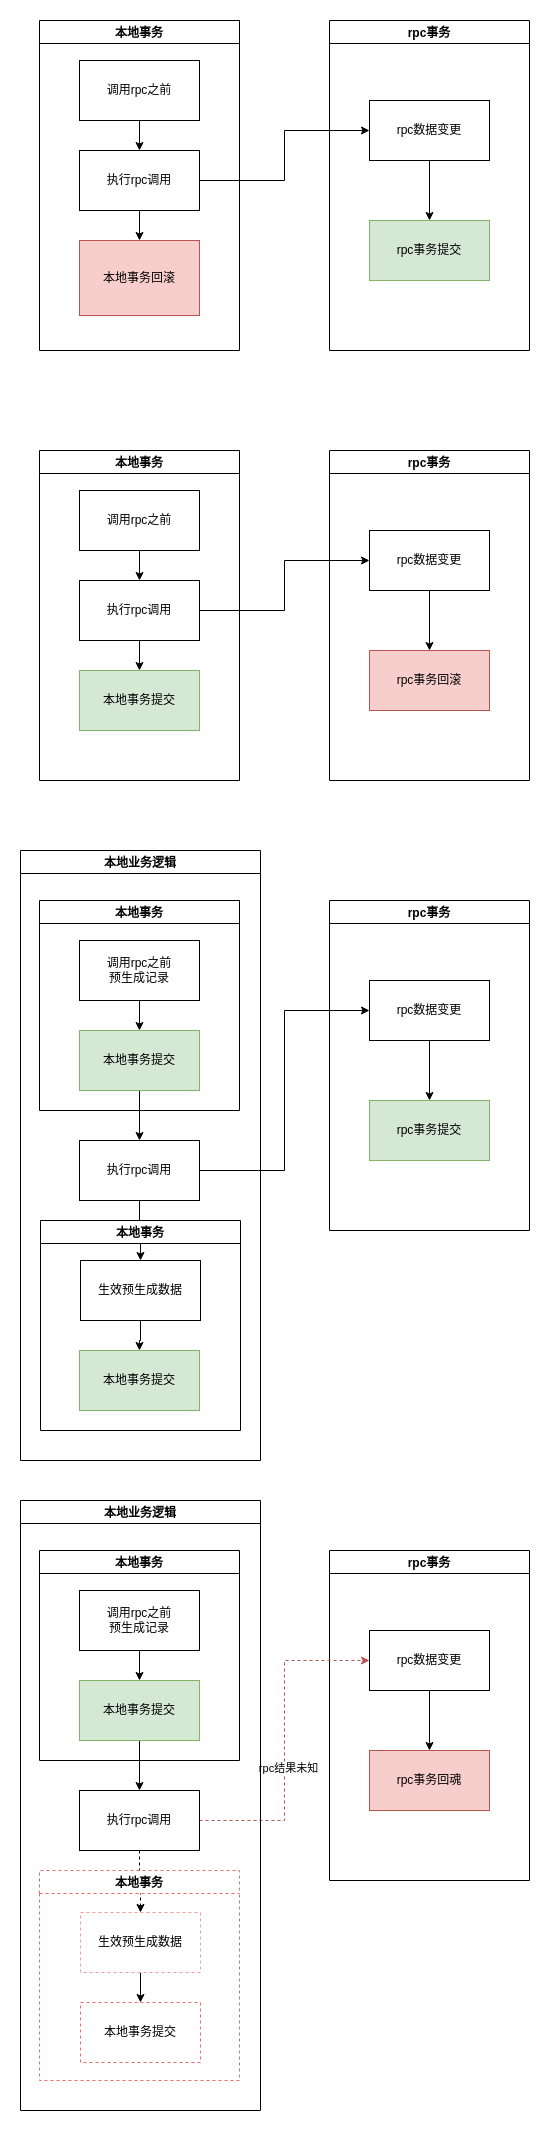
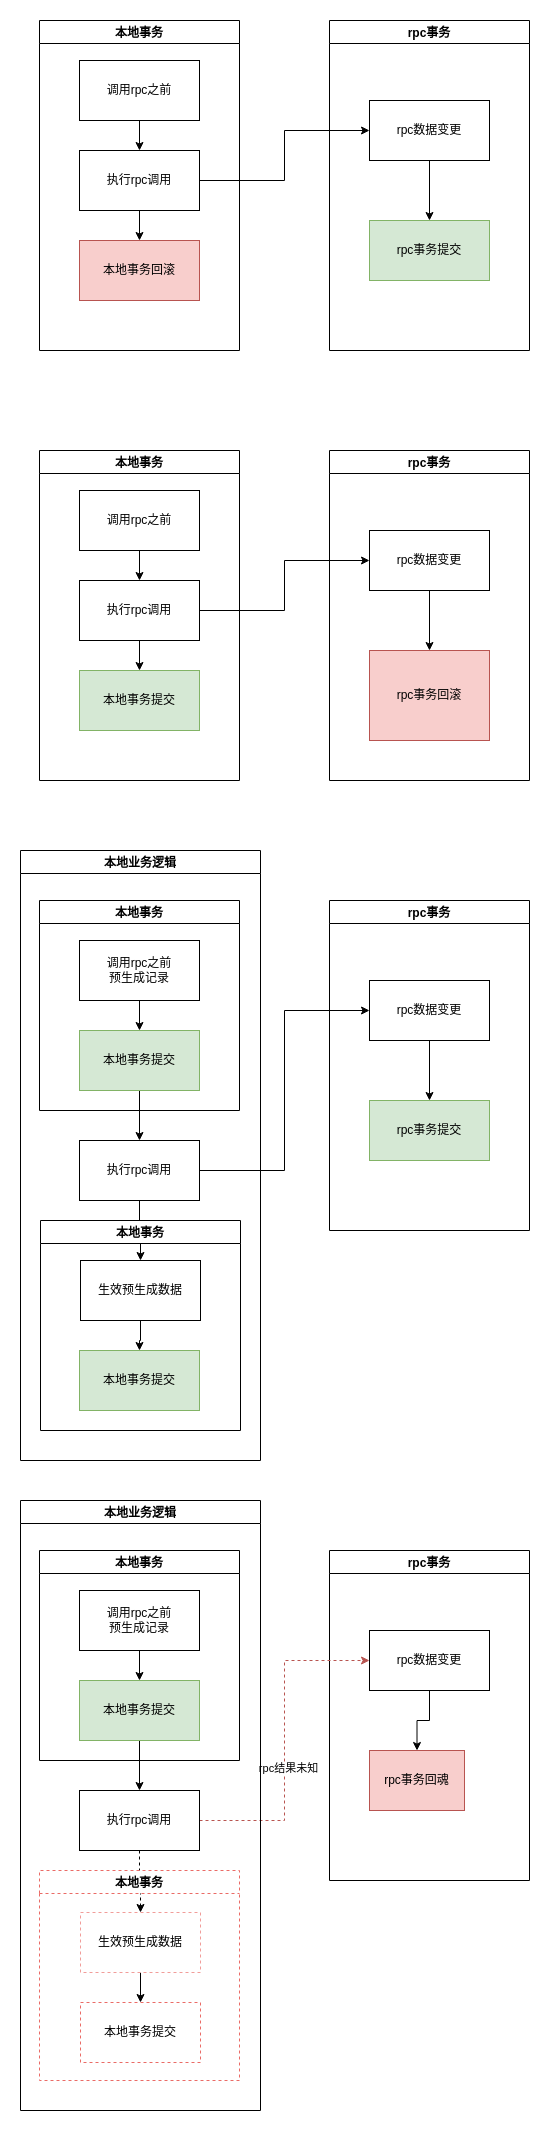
node "本地事务回滚": size 120x75 -> 120x60
node "rpc事务回滚": size 120x60 -> 120x90
node "rpc事务回魂": size 120x60 -> 95x60
